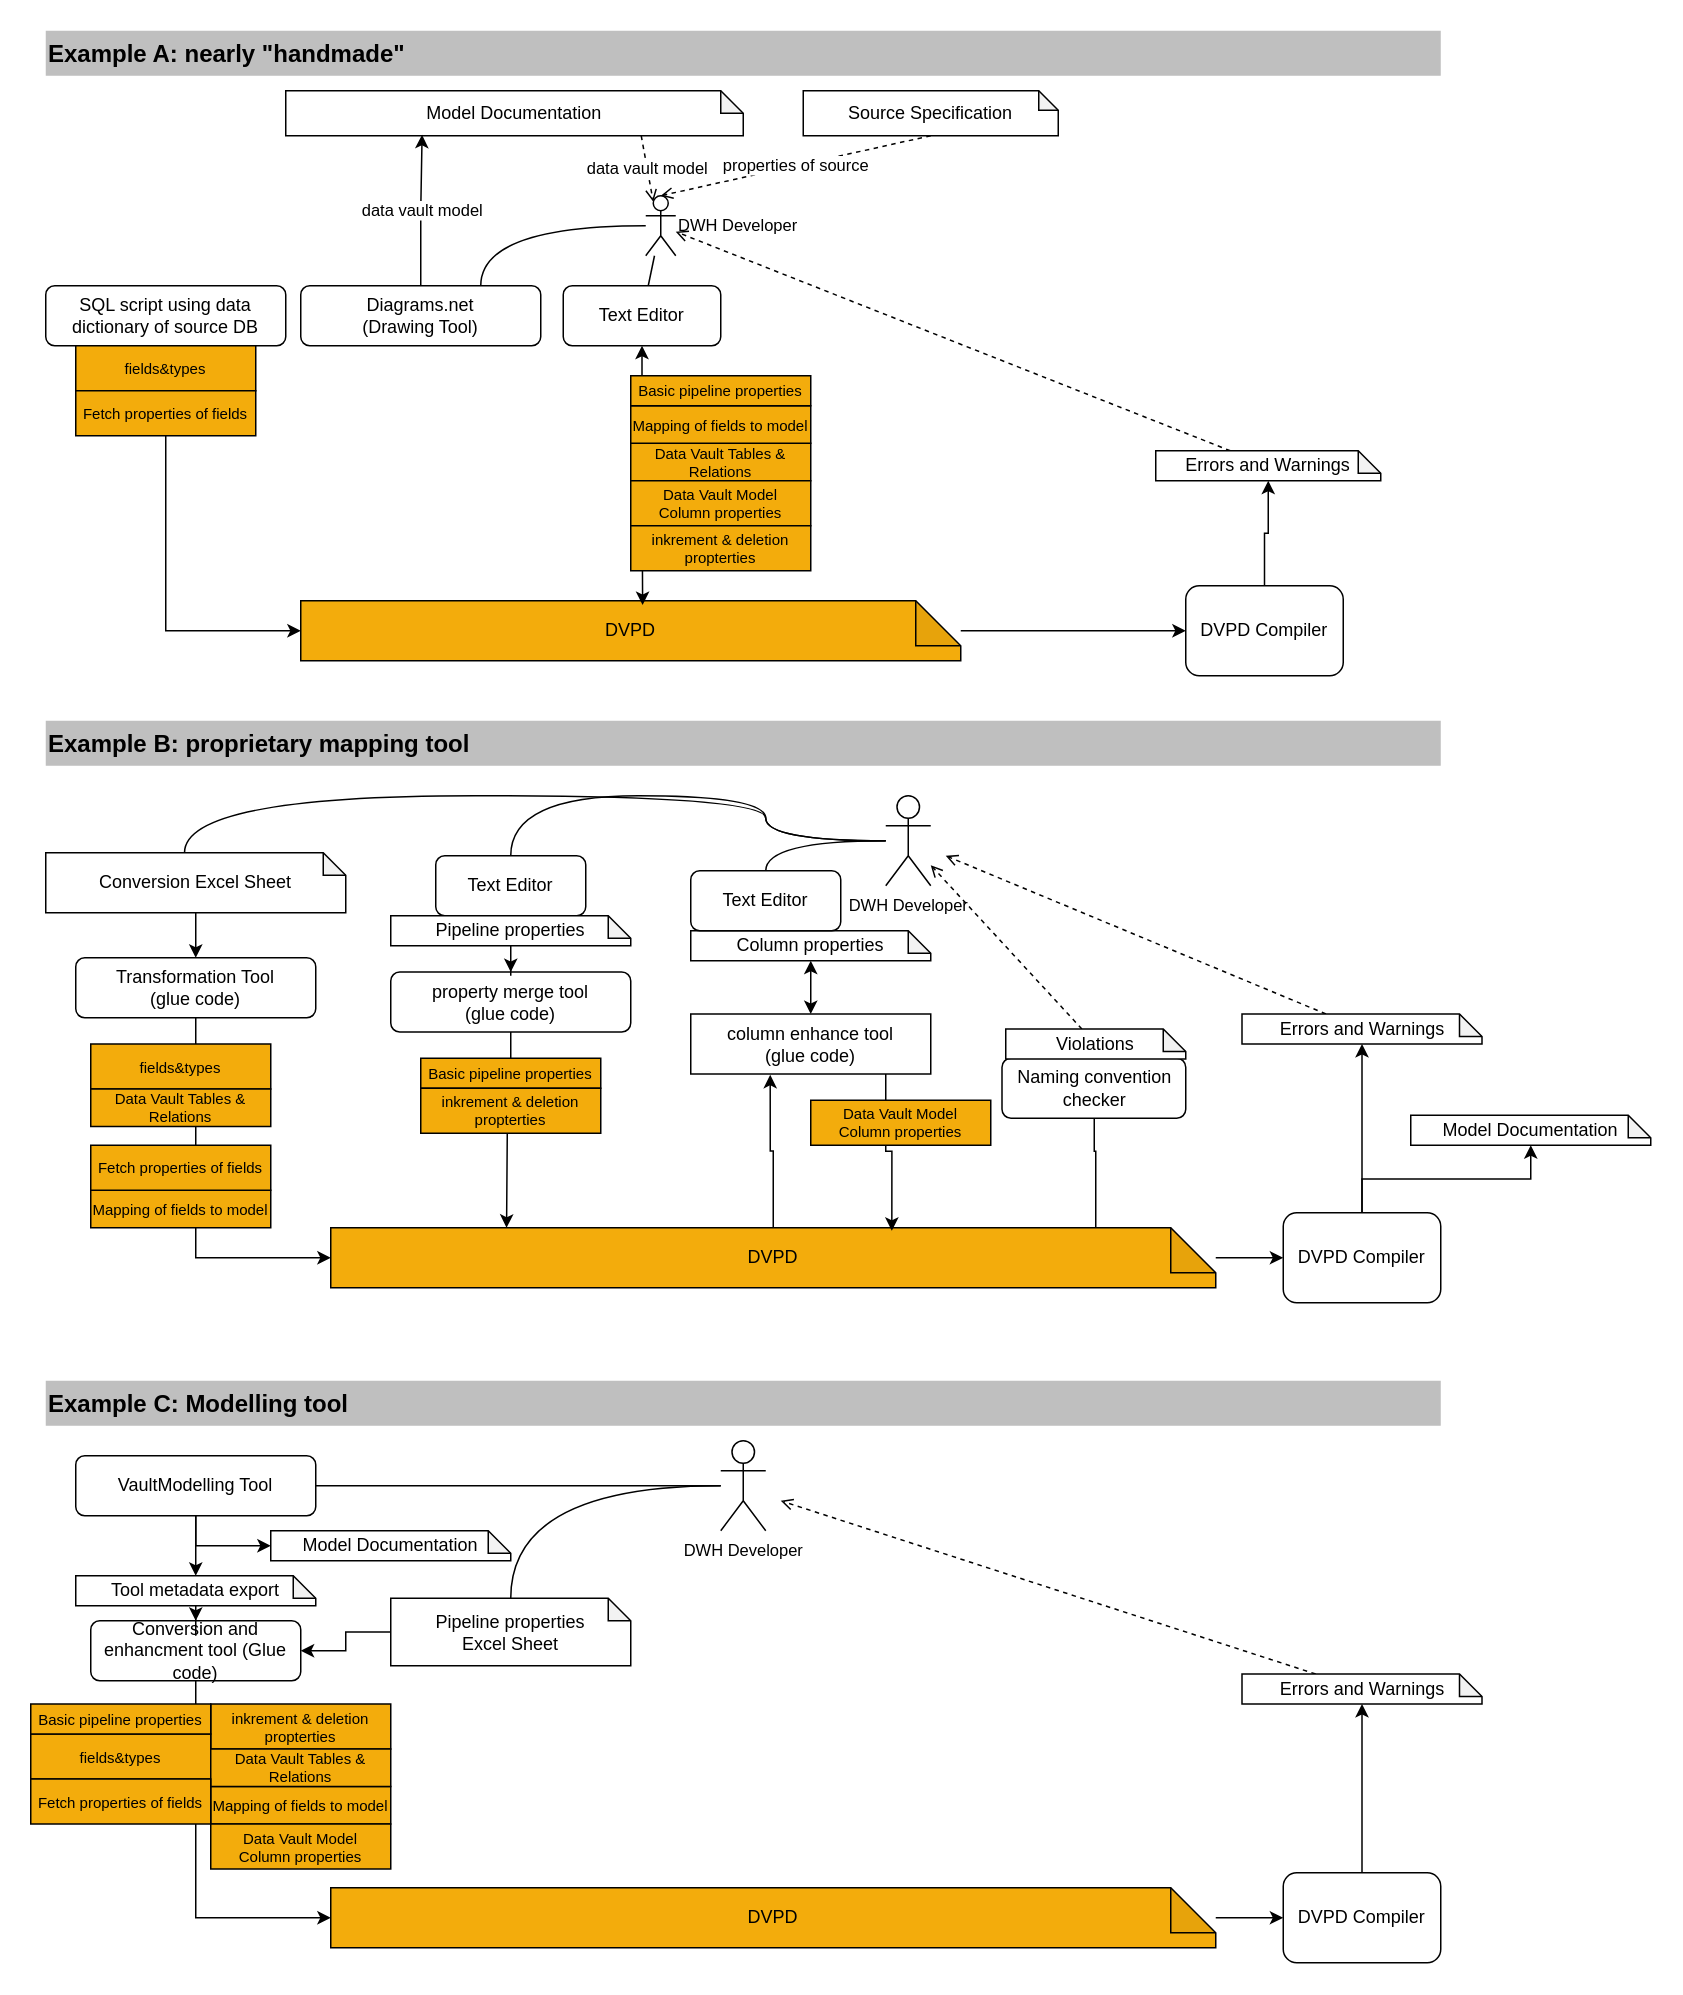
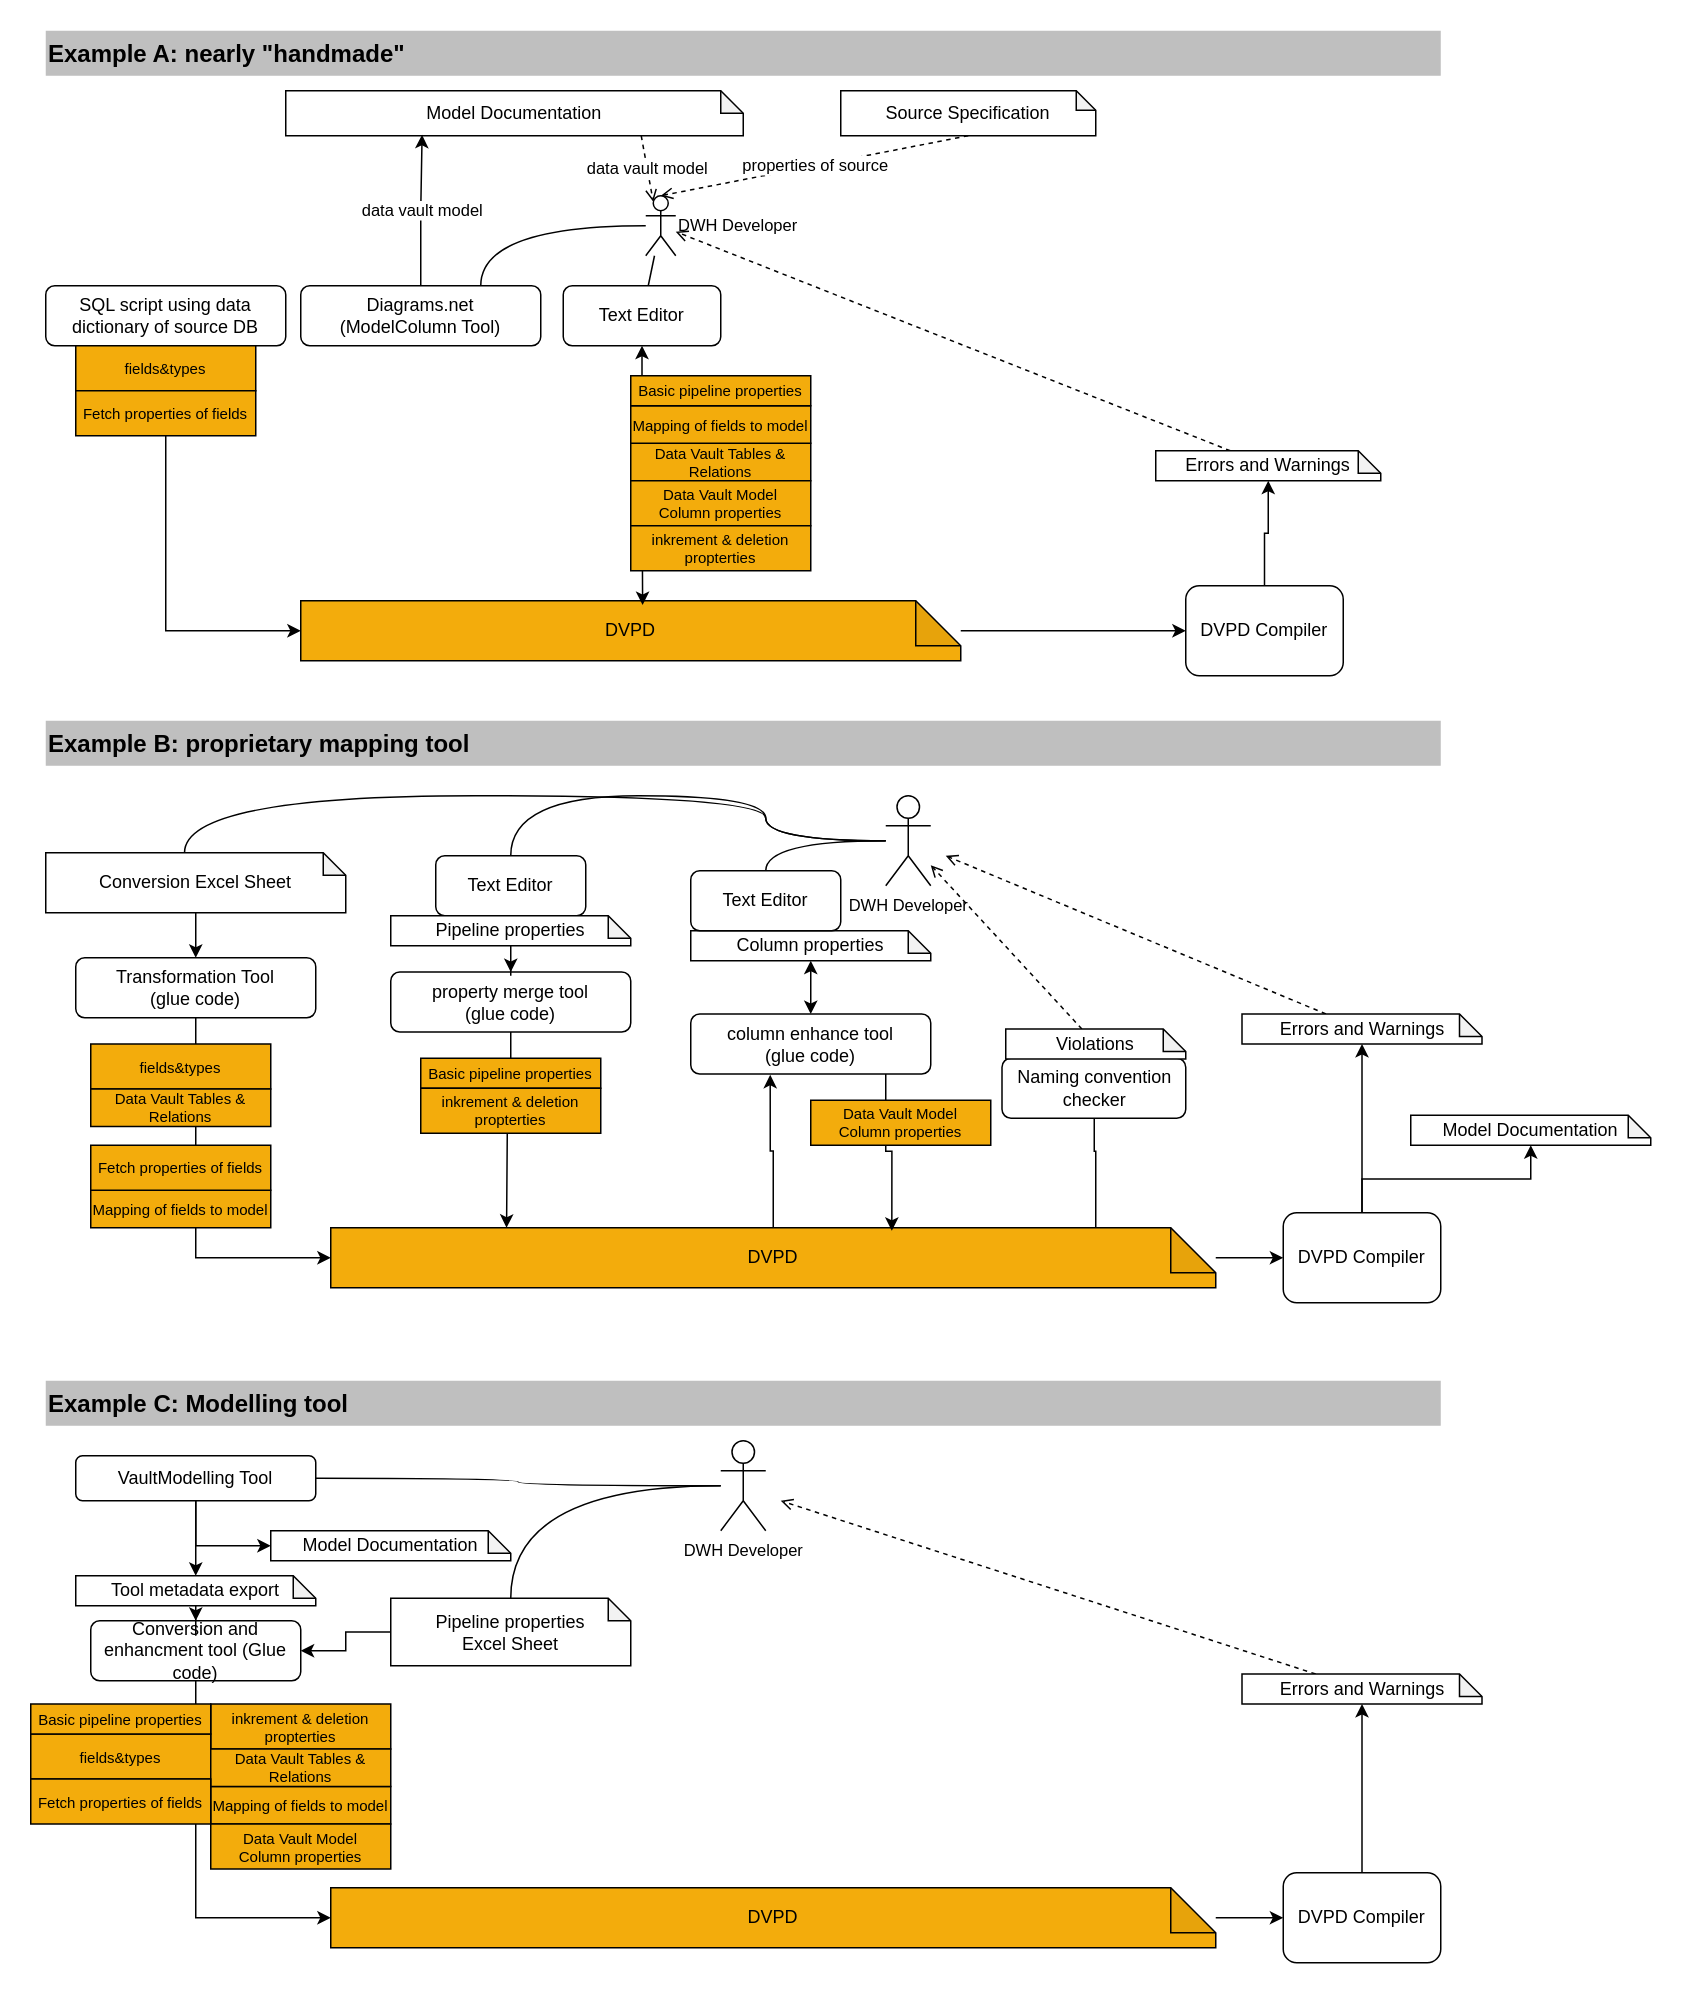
node "Source Specification": moved (931, 113) -> (968, 113)
node "Diagrams.net (Drawing Tool)": label "Diagrams.net (Drawing Tool)" -> "Diagrams.net (ModelColumn Tool)"
node "column enhance tool (glue code)": shape rectangle -> rounded rectangle
node "VaultModelling Tool": size 240x60 -> 240x45
